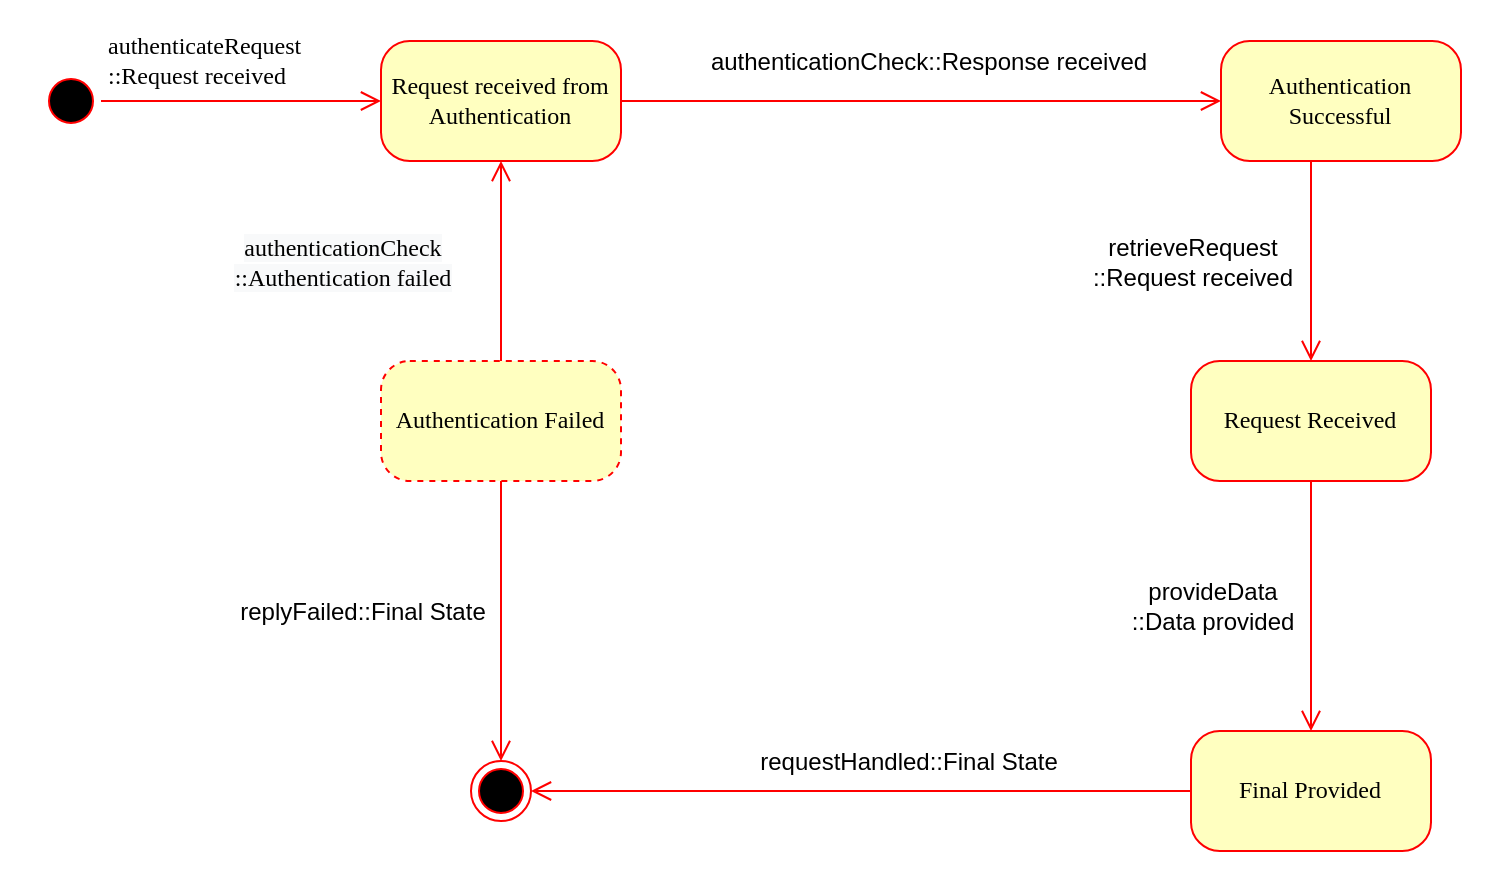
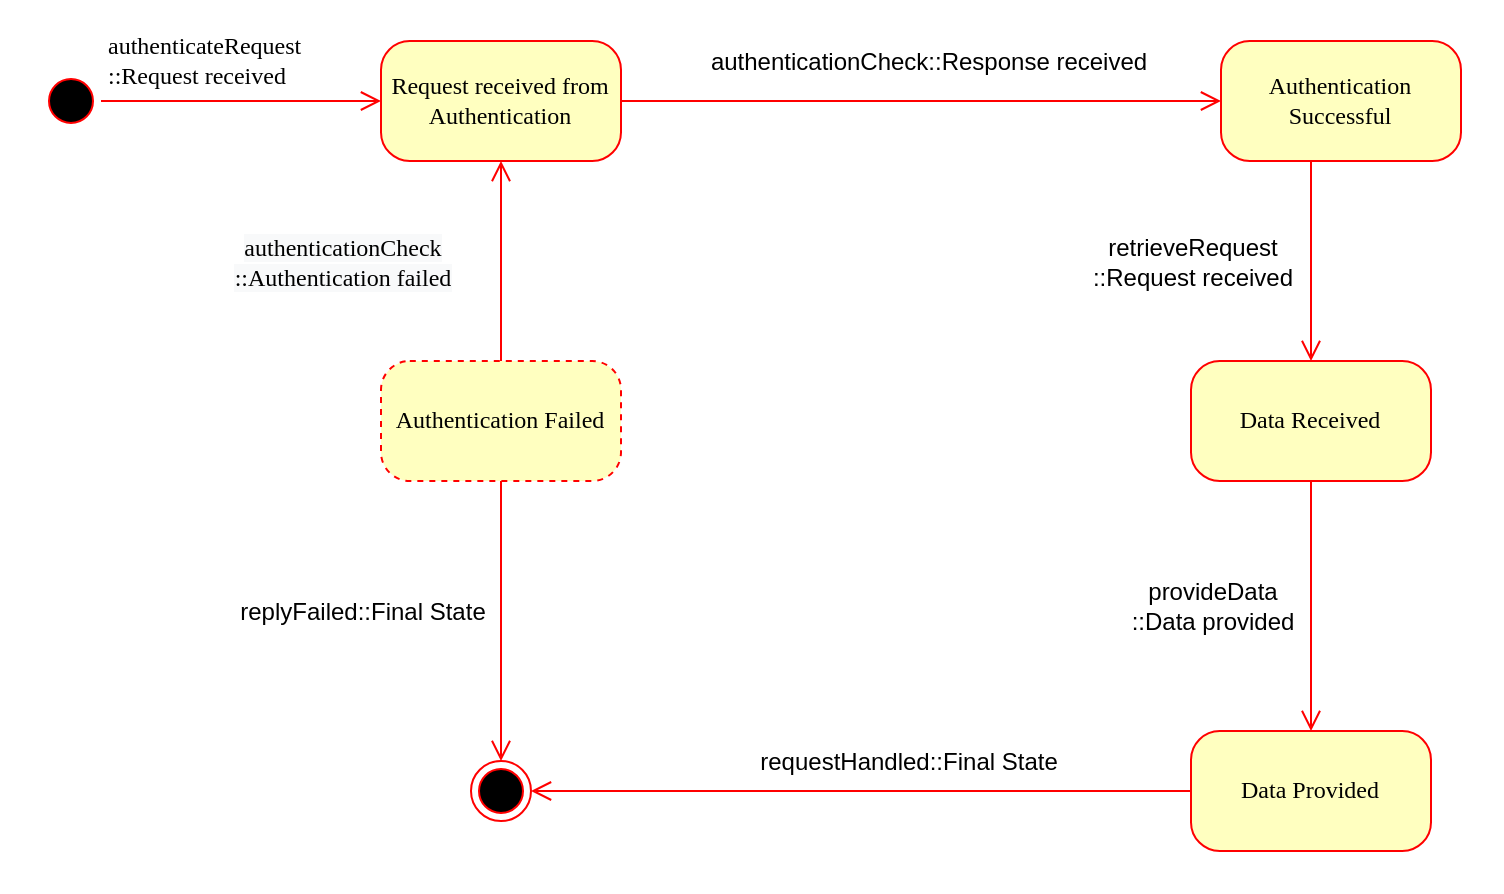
node "Request Received": label "Request Received" -> "Data Received"
node "Final Provided": label "Final Provided" -> "Data Provided"
